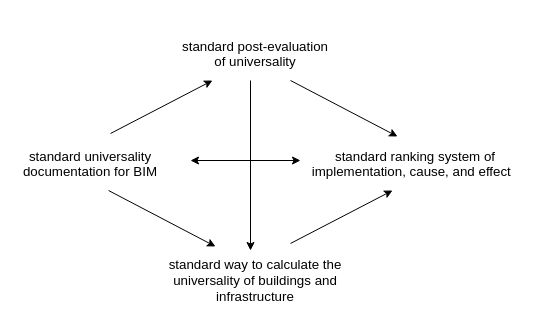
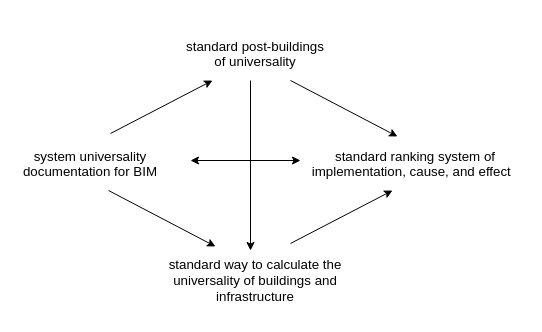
node "standard post-evaluation of universality": label "standard post-evaluation of universality" -> "standard post-buildings of universality"
node "standard universality documentation for BIM": label "standard universality documentation for BIM" -> "system universality documentation for BIM"
